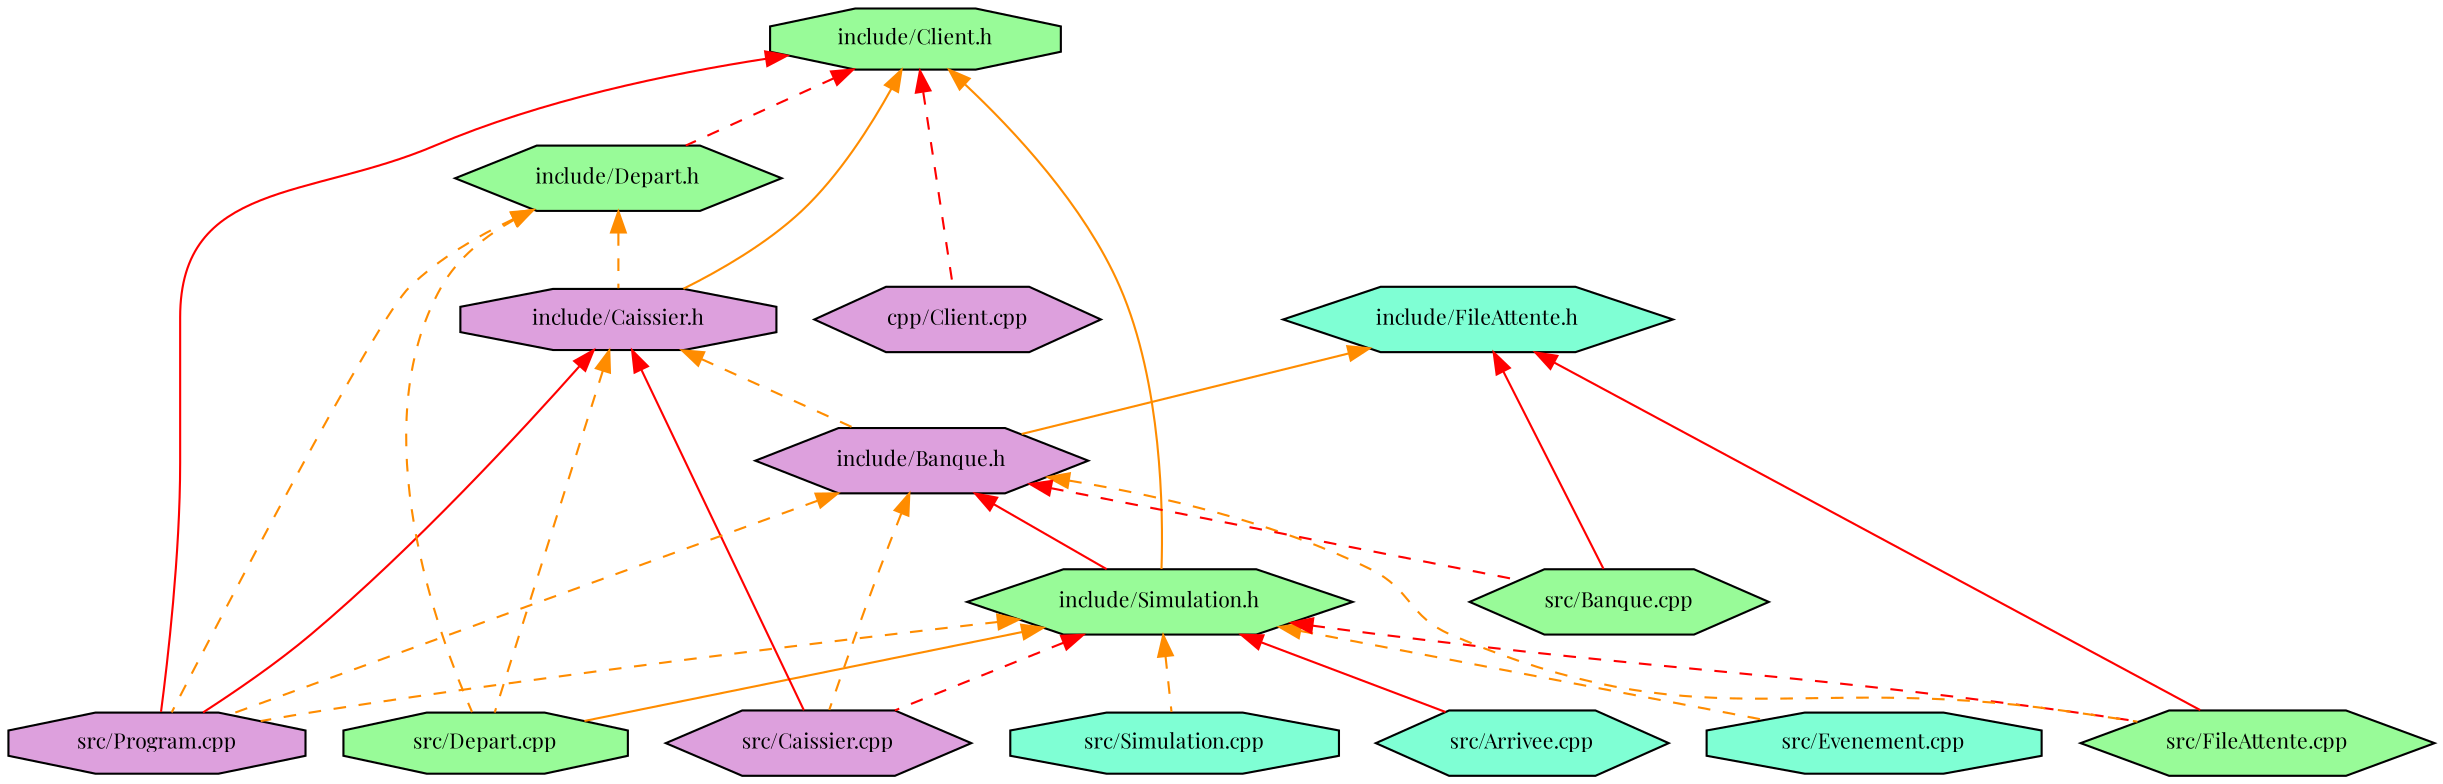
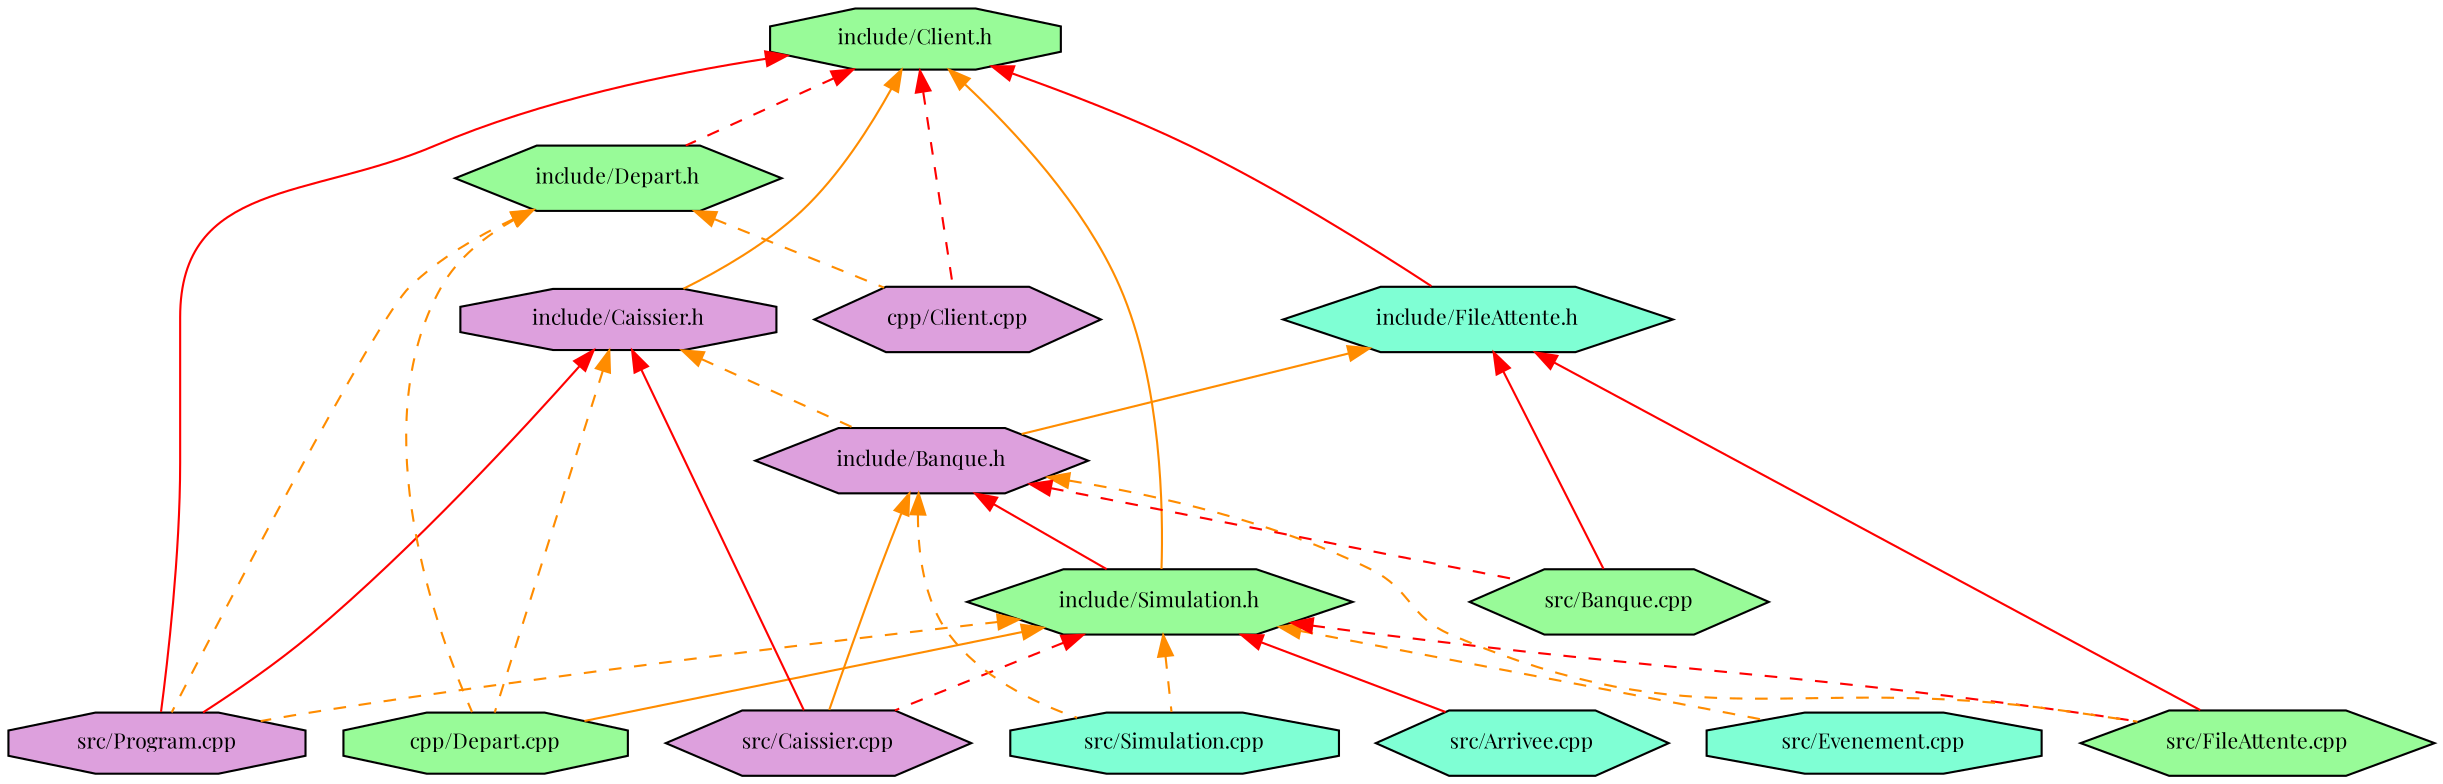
edge "include/FileAttente.h" -> "include/Client.h": added
edge "include/Caissier.h" -> "include/Depart.h": now "cpp/Client.cpp" -> "include/Depart.h"
edge "src/Caissier.cpp" -> "include/Banque.h": style dashed -> solid
edge "src/Program.cpp" -> "include/Banque.h": now "src/Simulation.cpp" -> "include/Banque.h"
node "src/Depart.cpp": label "src/Depart.cpp" -> "cpp/Depart.cpp"
